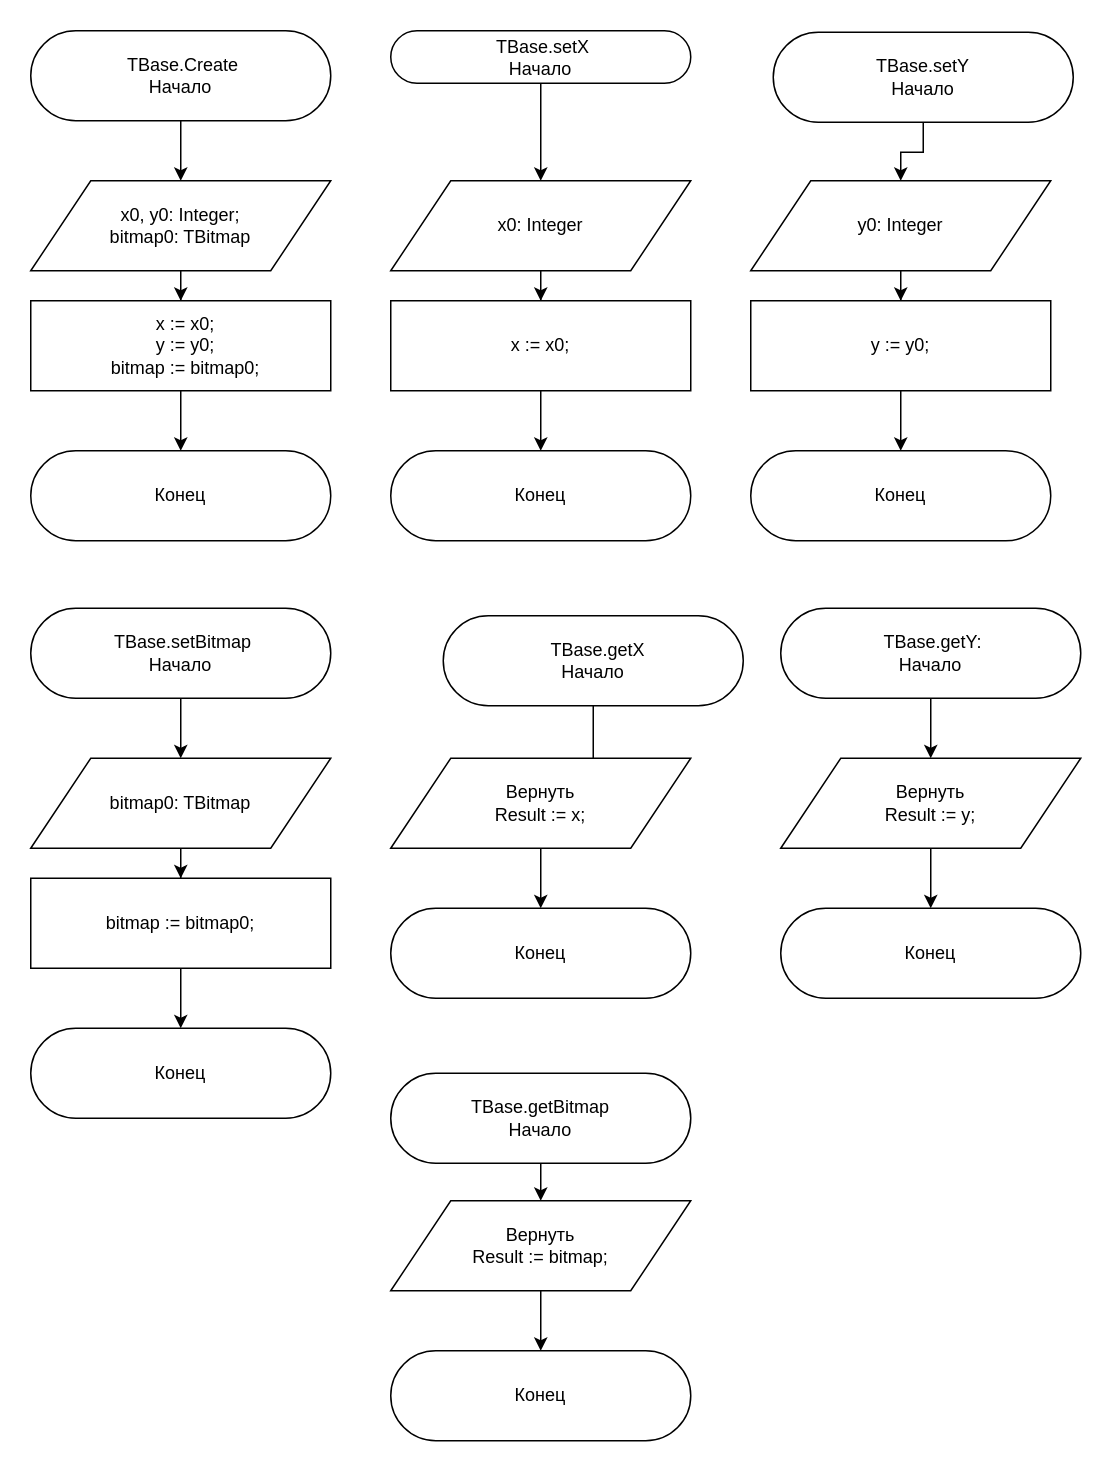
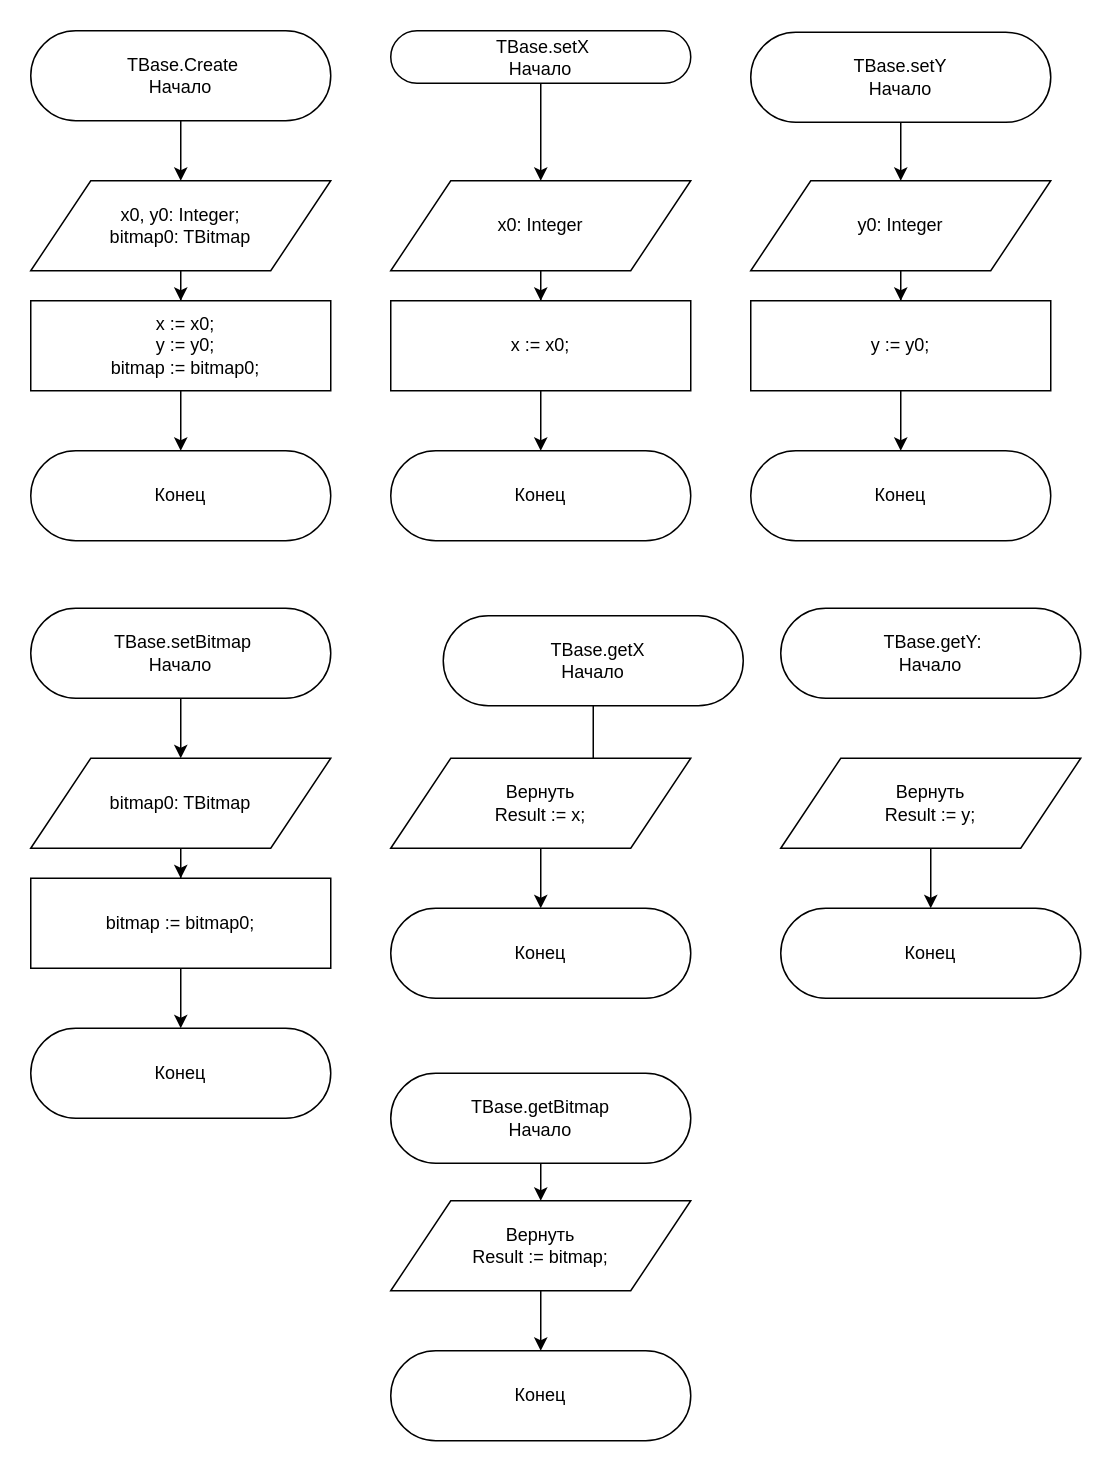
node "TBase.setY Начало": moved (923, 77) -> (901, 77)
edge "TBase.getY: Начало" -> "Вернуть Result := y;": removed
